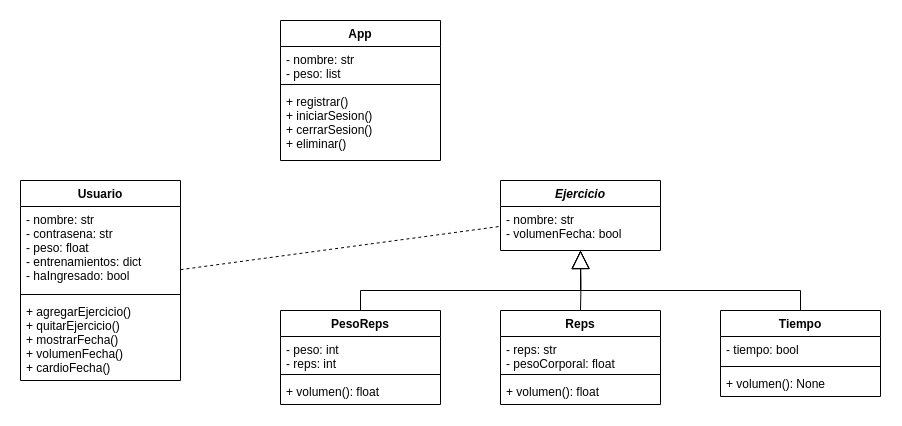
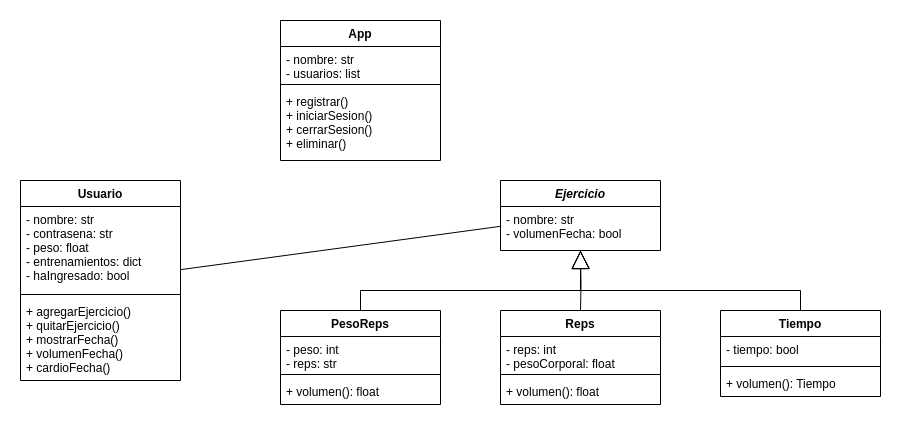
node "- nombre: str - peso: list": label "- nombre: str - peso: list" -> "- nombre: str - usuarios: list"
edge "Ejercicio" -- "Usuario": style dashed -> solid
node "- peso: int - reps: int": label "- peso: int - reps: int" -> "- peso: int - reps: str"
node "- reps: str - pesoCorporal: float": label "- reps: str - pesoCorporal: float" -> "- reps: int - pesoCorporal: float"
node "+ volumen(): None": label "+ volumen(): None" -> "+ volumen(): Tiempo"
